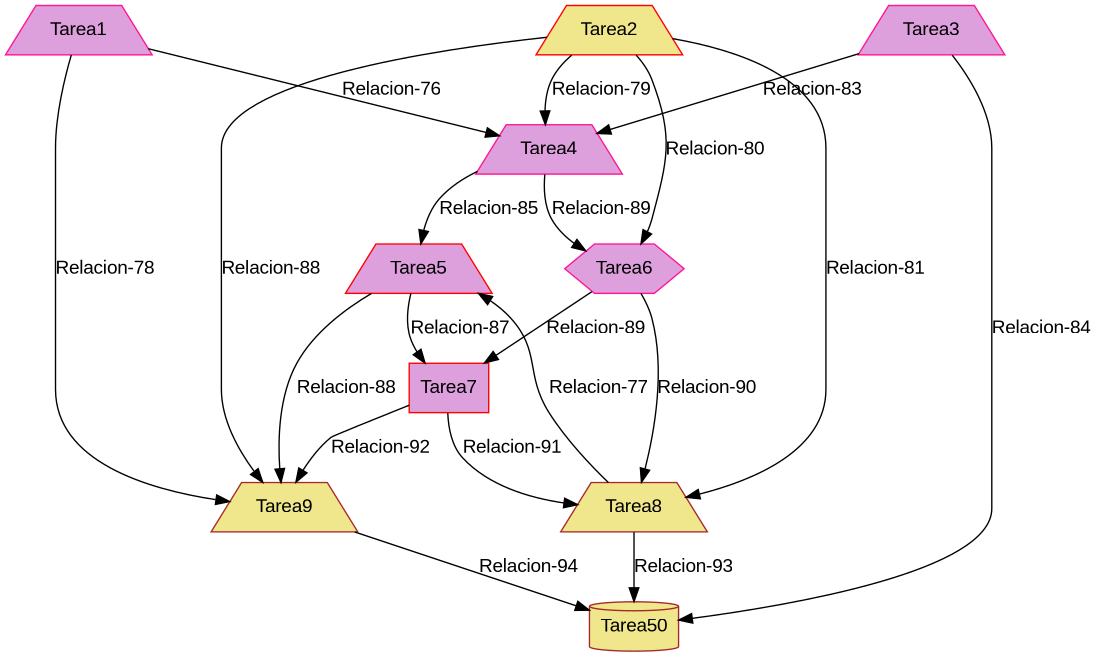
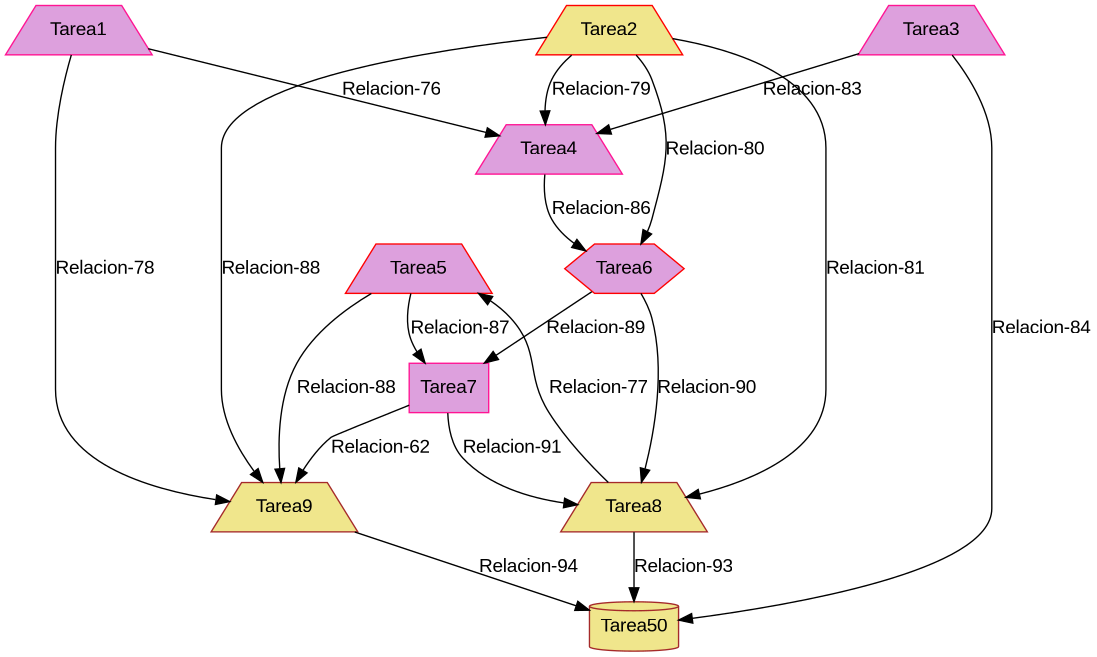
edge "Tarea4" -> "Tarea5": removed, label "Relacion-85"
edge "Tarea4" -> "Tarea6": label "Relacion-89" -> "Relacion-86"
node "Tarea6": color deeppink -> red
node "Tarea7": color red -> deeppink
edge "Tarea7" -> "Tarea9": label "Relacion-92" -> "Relacion-62"
